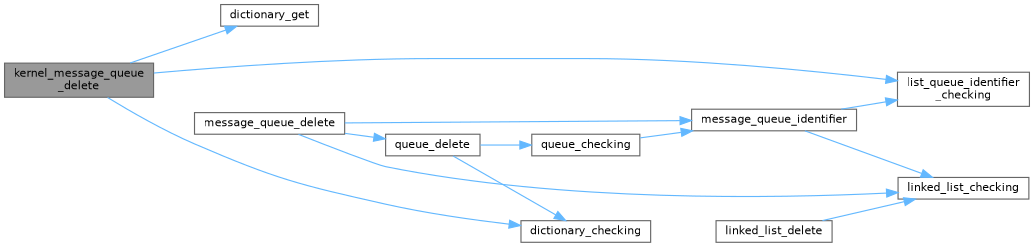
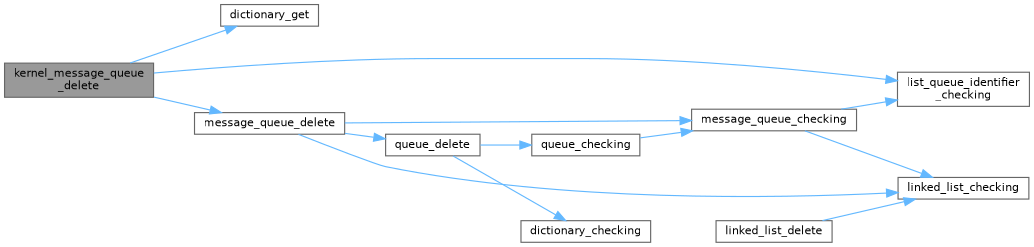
node "message_queue_identifier": label "message_queue_identifier" -> "message_queue_checking"
edge "kernel_message_queue _delete" -> "dictionary_checking": now "kernel_message_queue _delete" -> "message_queue_delete"
